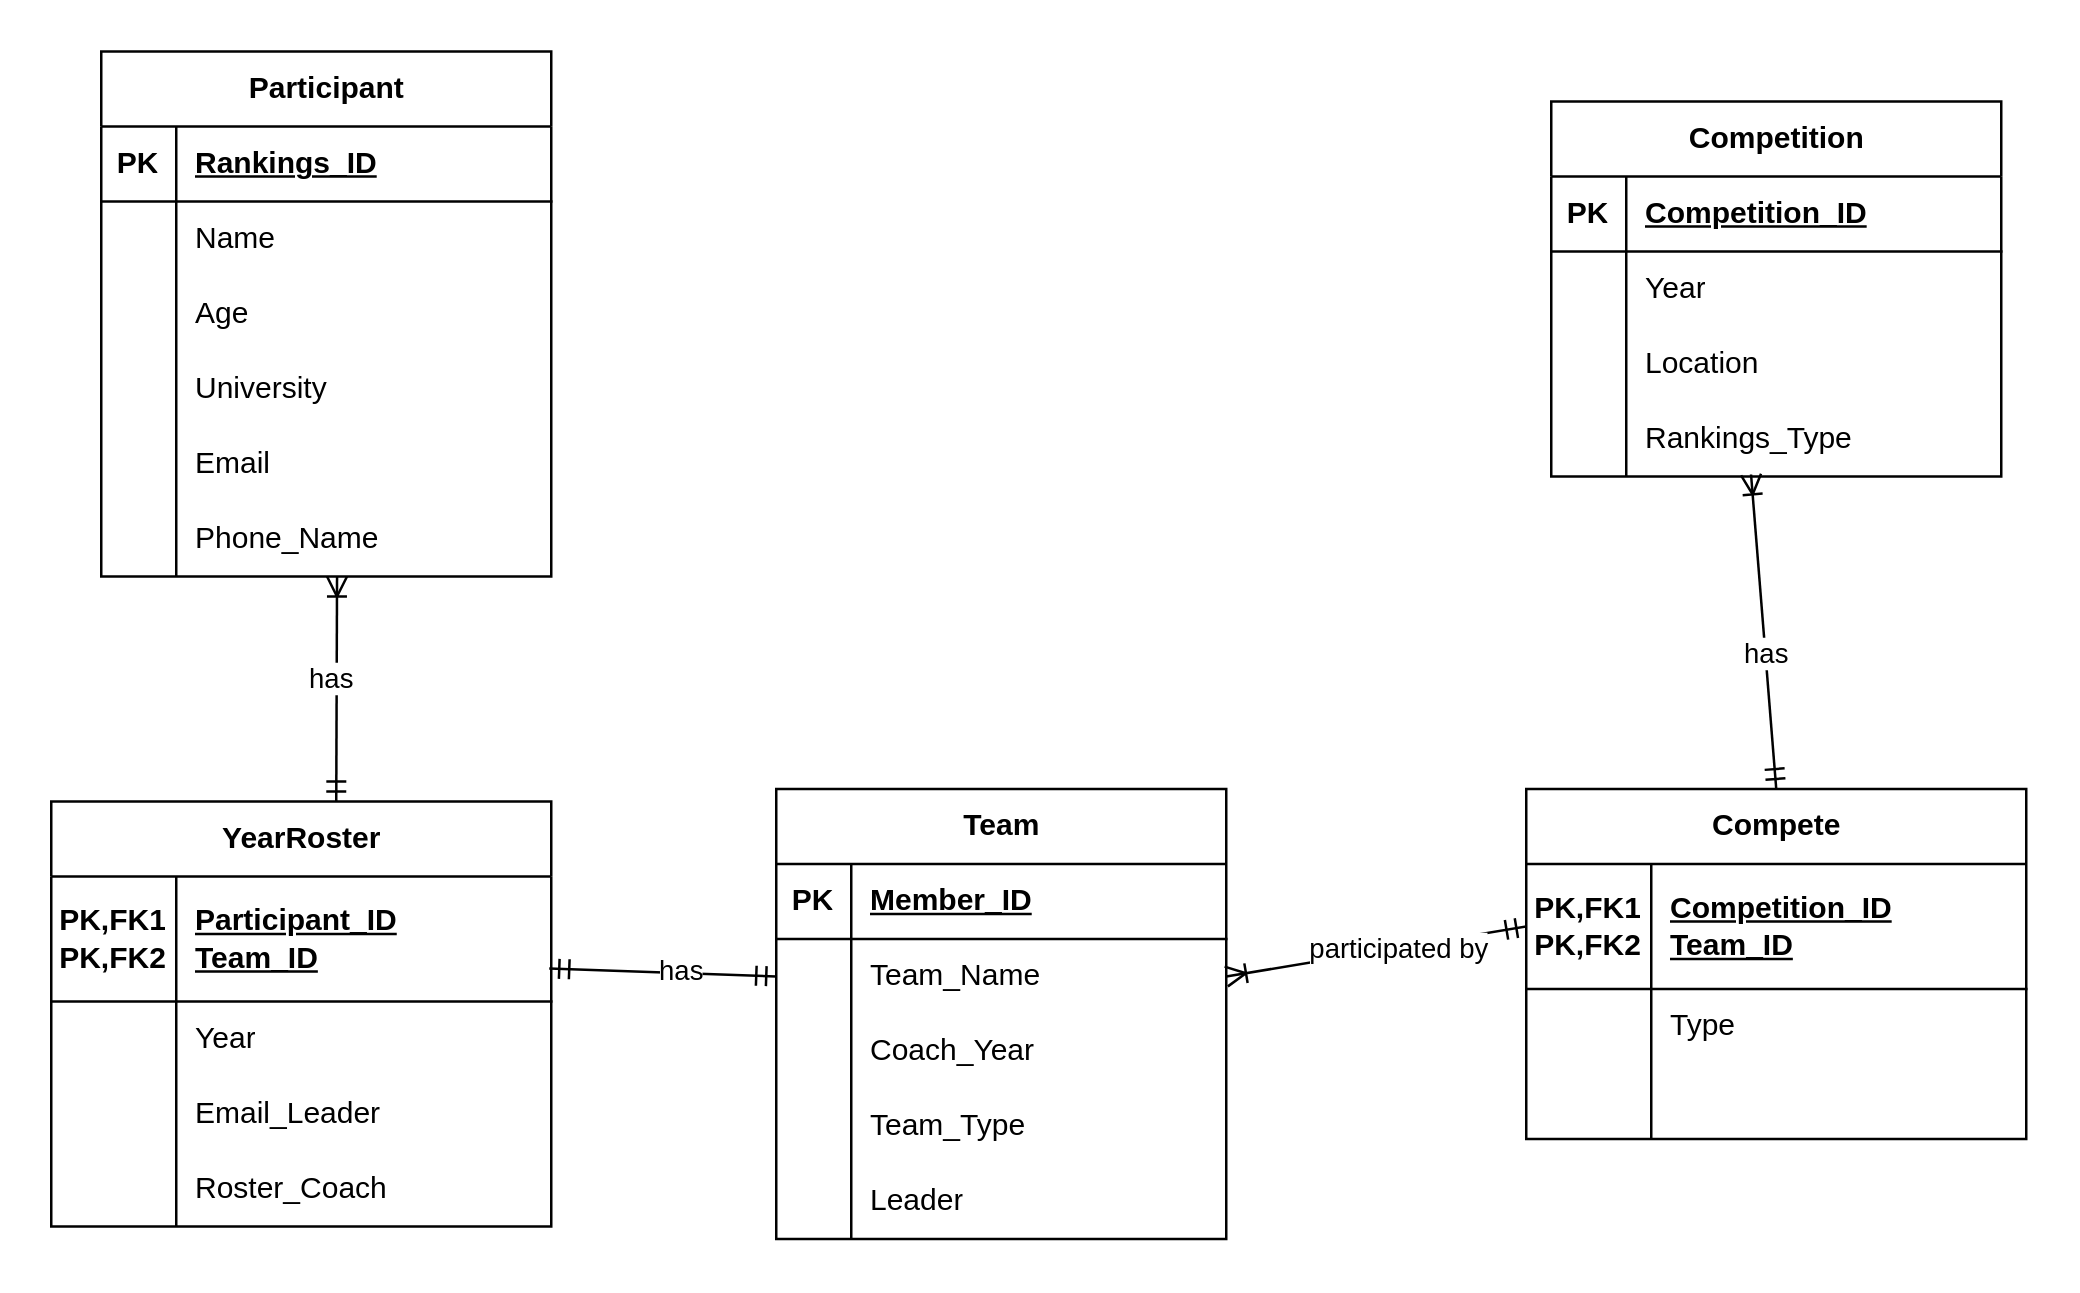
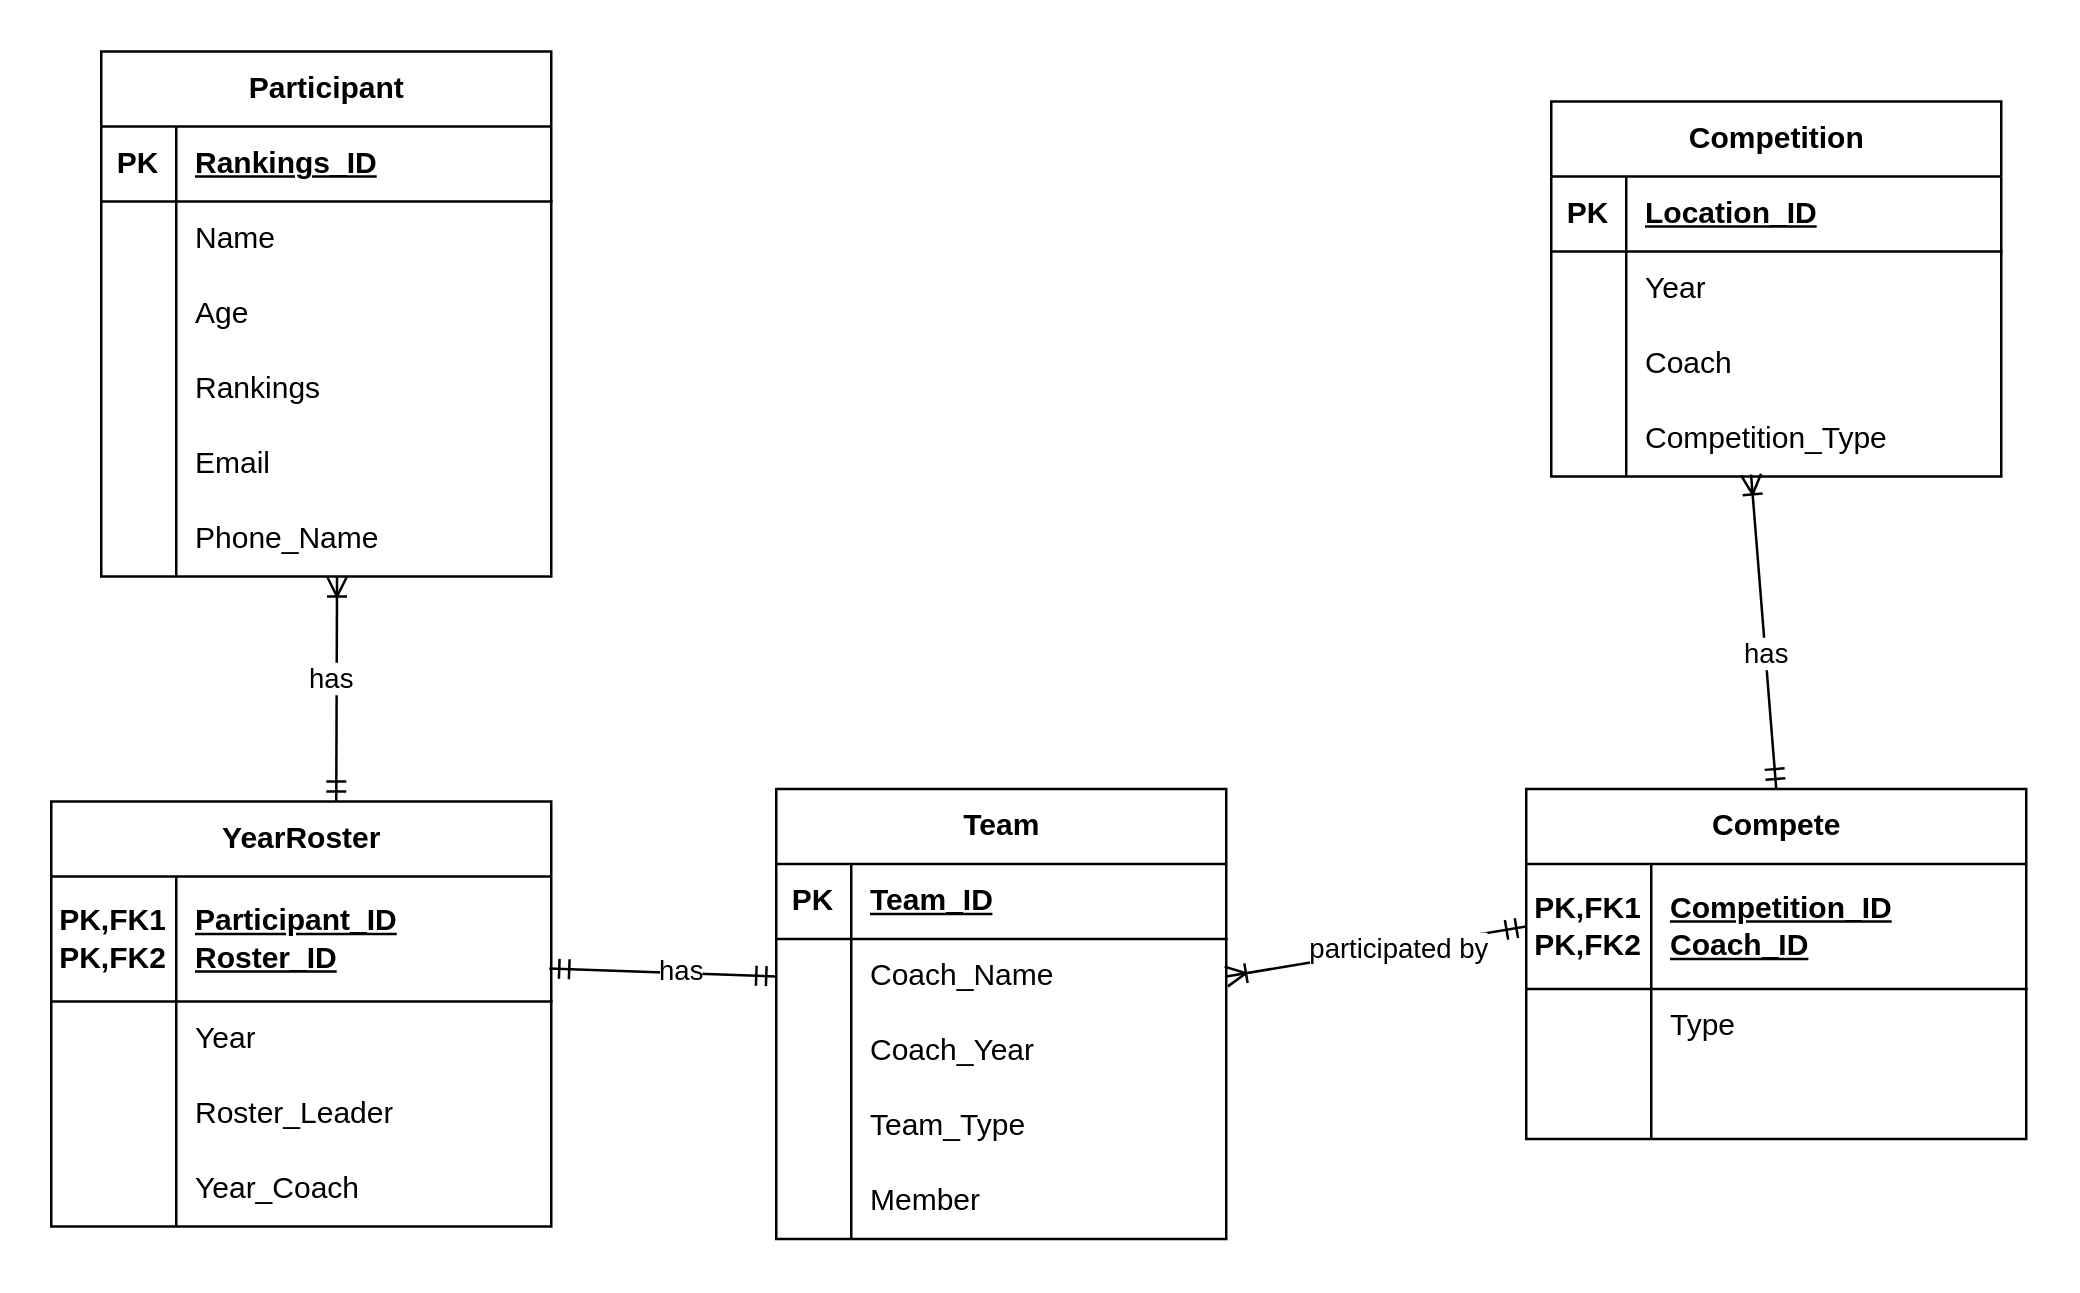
node "Competition_ID": label "Competition_ID" -> "Location_ID"
node "Location": label "Location" -> "Coach"
node "University": label "University" -> "Rankings"
node "Rankings_Type": label "Rankings_Type" -> "Competition_Type"
node "Member_ID": label "Member_ID" -> "Team_ID"
node "Competition_ID Team_ID": label "Competition_ID Team_ID" -> "Competition_ID Coach_ID"
node "Participant_ID Team_ID": label "Participant_ID Team_ID" -> "Participant_ID Roster_ID"
node "Team_Name": label "Team_Name" -> "Coach_Name"
node "Email_Leader": label "Email_Leader" -> "Roster_Leader"
node "Roster_Coach": label "Roster_Coach" -> "Year_Coach"
node "Leader": label "Leader" -> "Member"
